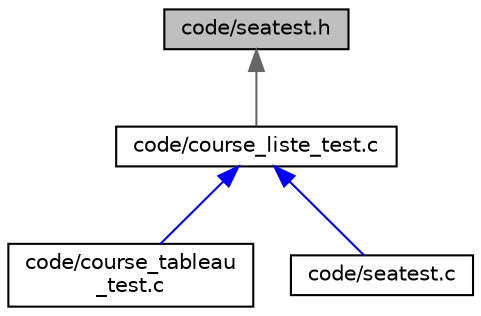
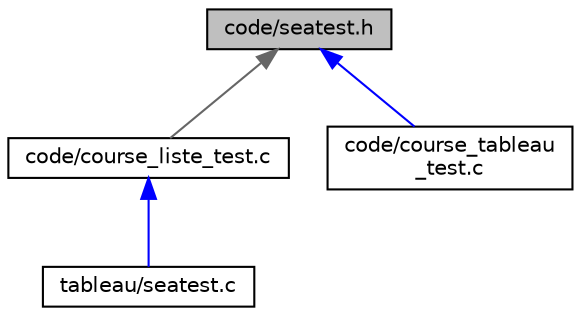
edge "code/course_tableau _test.c" -> "code/course_liste_test.c": now "code/course_tableau _test.c" -> "code/seatest.h"
node "code/seatest.c": label "code/seatest.c" -> "tableau/seatest.c"
